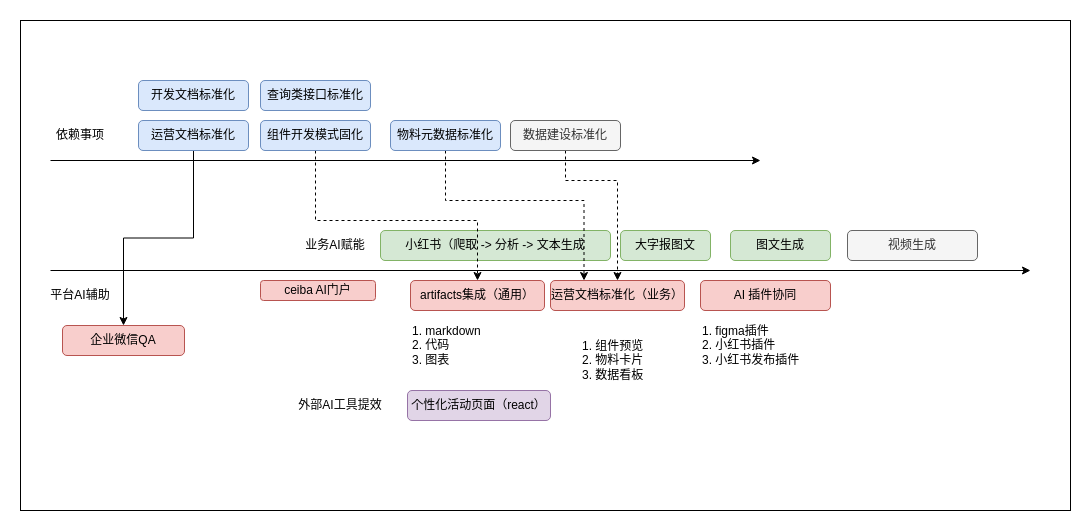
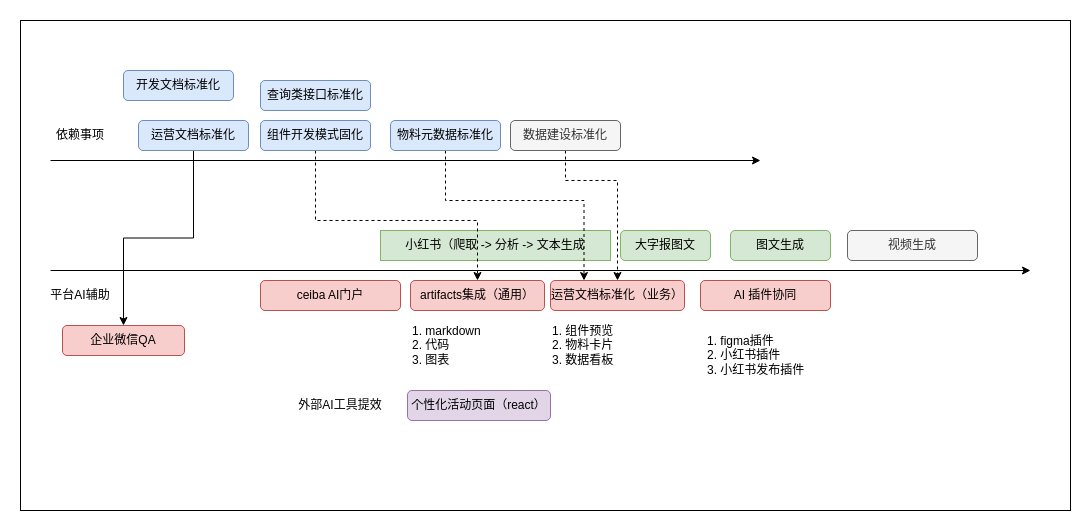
node "开发文档标准化": moved (194, 96) -> (179, 86)
node "业务AI赋能": removed
node "小红书（爬取 -> 分析 -> 文本生成": shape rounded rectangle -> rectangle
node "ceiba AI门户": size 115x20 -> 140x30
node "1. figma插件 2. 小红书插件 3. 小红书发布插件": moved (756, 346) -> (761, 356)
node "1. 组件预览 2. 物料卡片 3. 数据看板": moved (636, 361) -> (606, 346)
